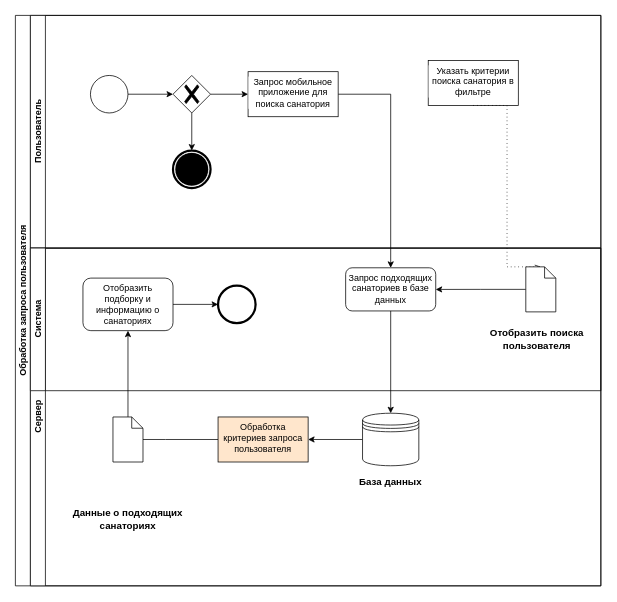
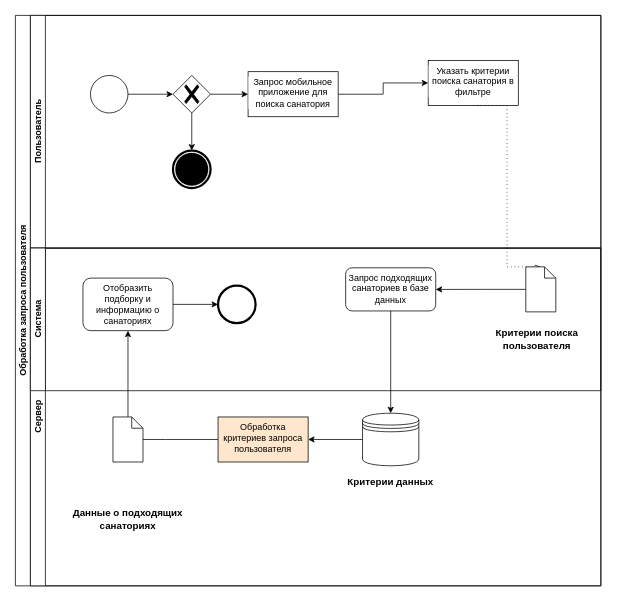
edge "Запрос мобильное приложение для поиска санатория" -> "Запрос подходящих санаториев в базе данных": now "Запрос мобильное приложение для поиска санатория" -> "Указать критерии поиска санатория в фильтре"
node "Отобразить поиска пользователя": label "Отобразить поиска пользователя" -> "Критерии поиска пользователя"
node "База данных": label "База данных" -> "Критерии данных"
